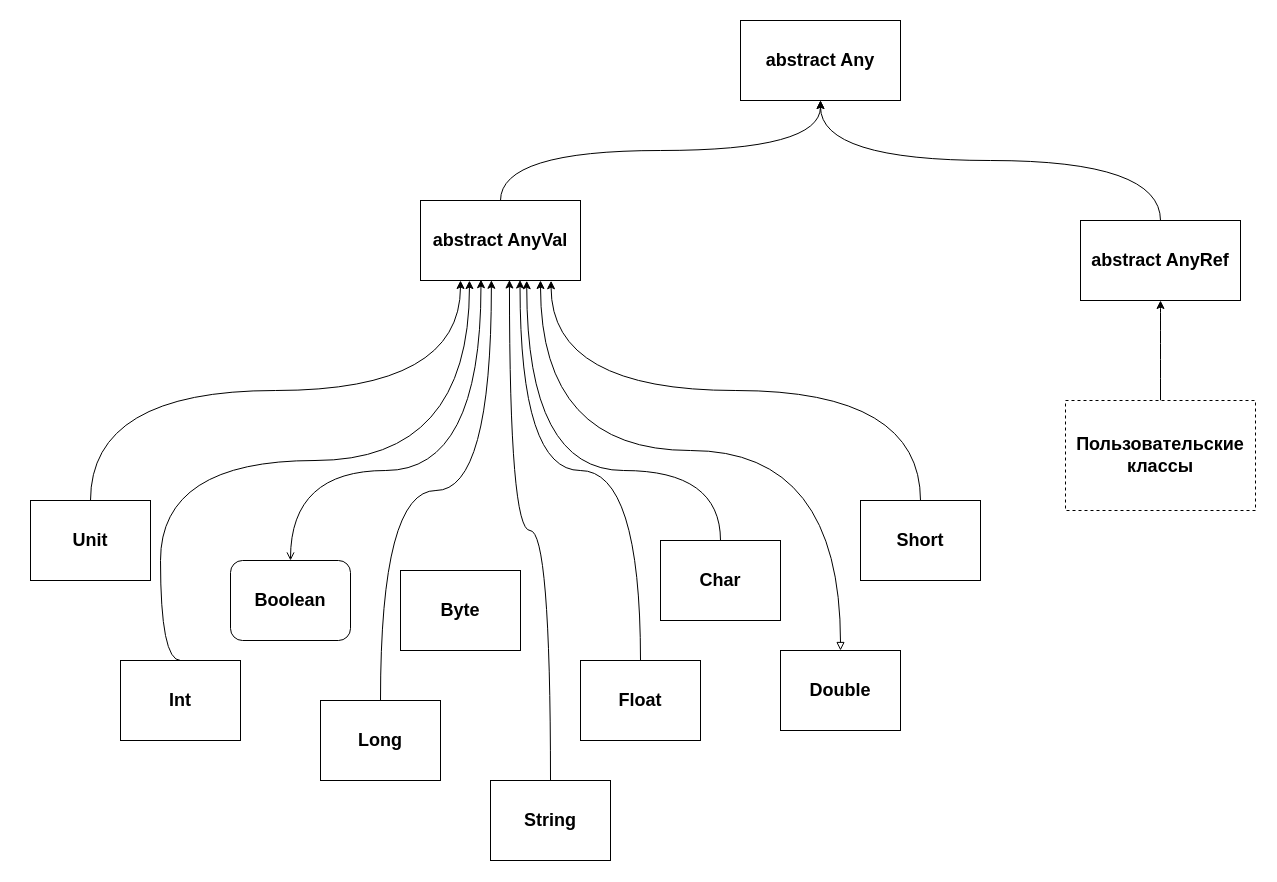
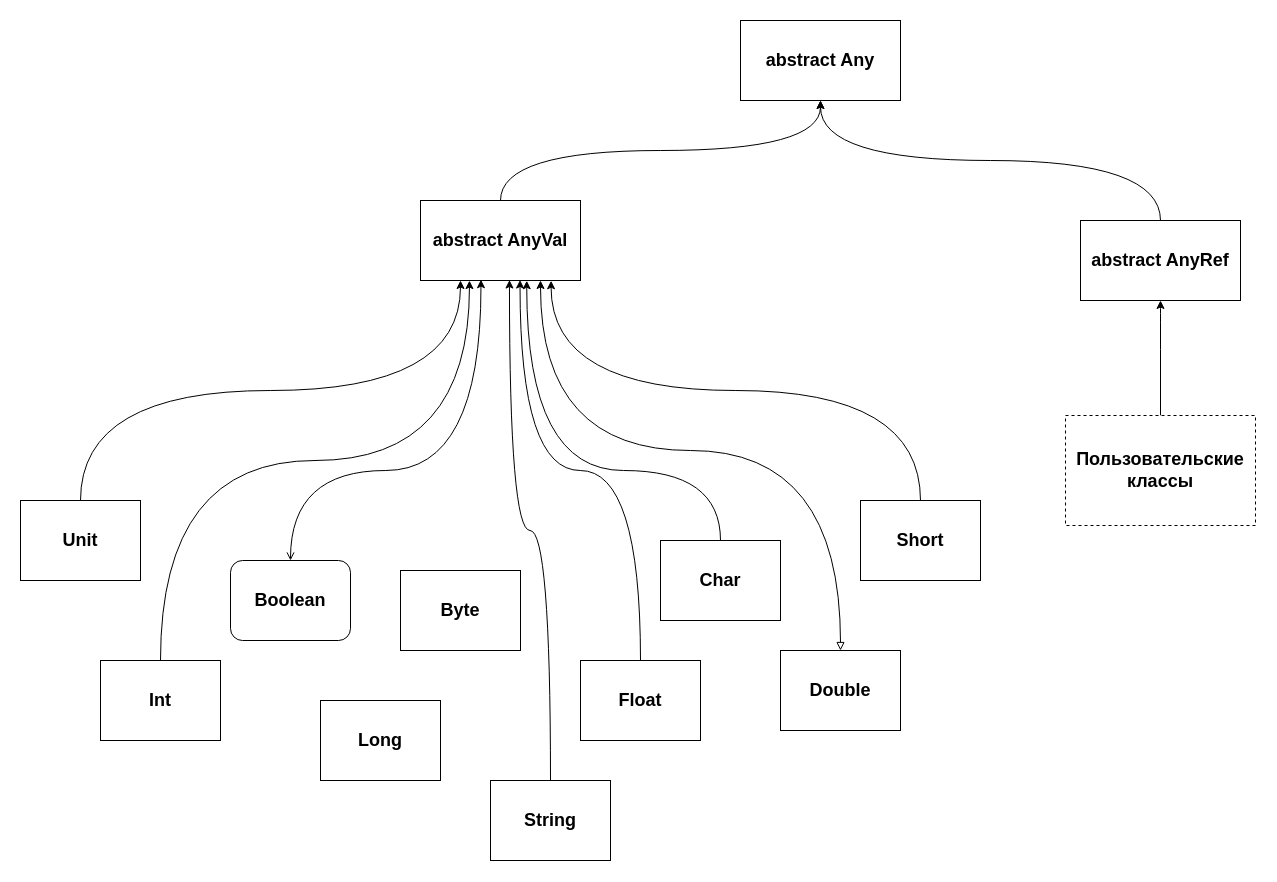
node "Пользовательские классы": moved (1161, 456) -> (1161, 471)
edge "Long" -> "abstract AnyVal": removed
node "Unit": moved (91, 541) -> (81, 541)
node "Int": moved (181, 701) -> (161, 701)
